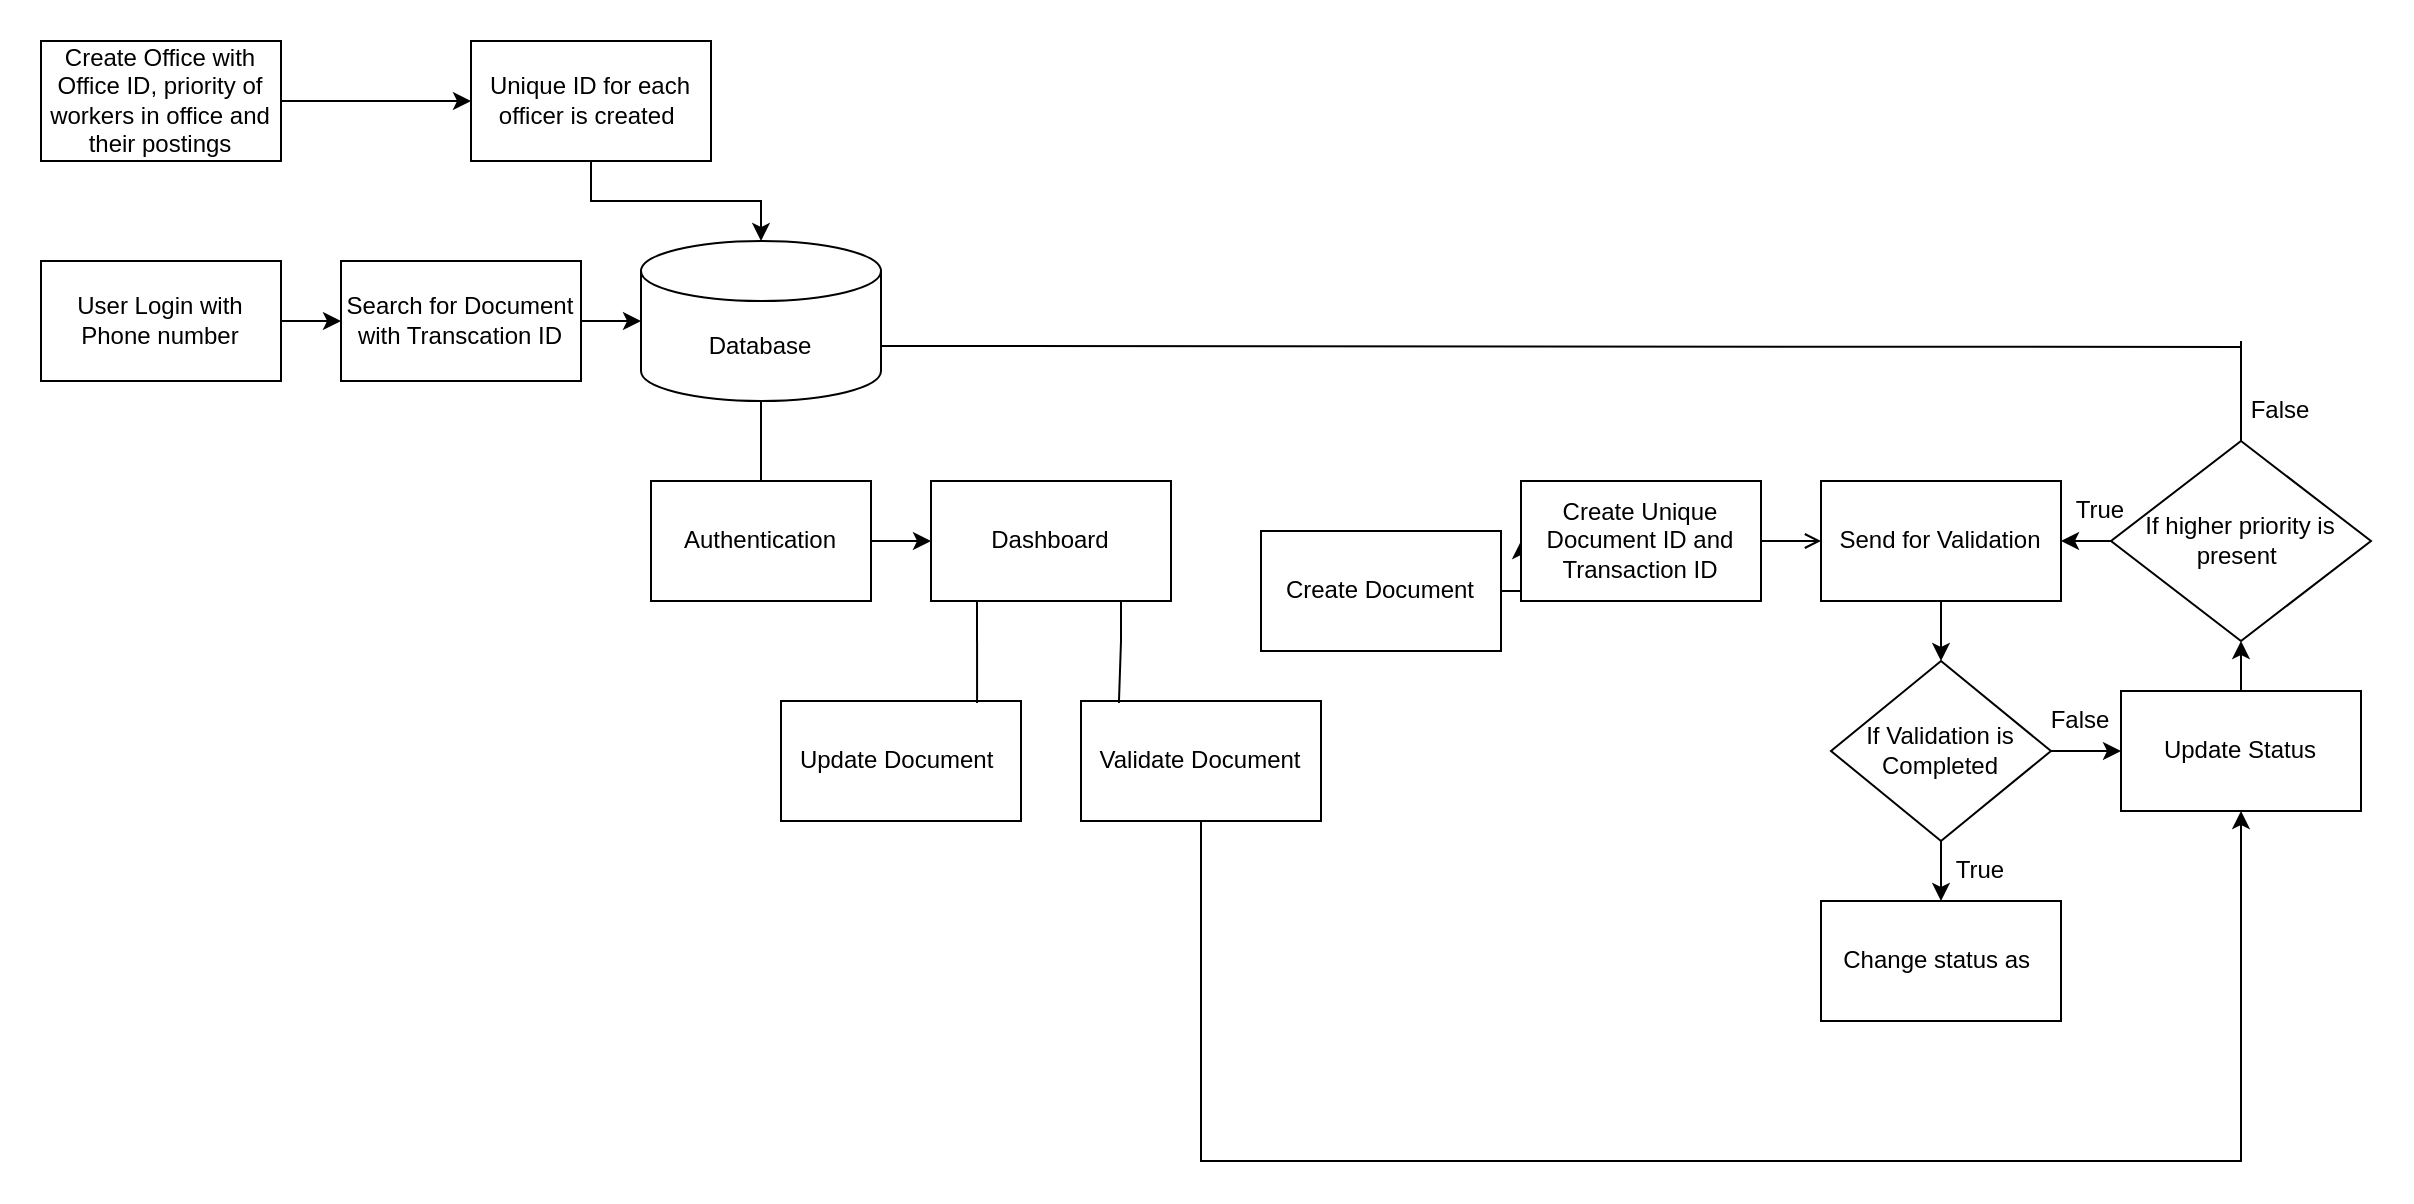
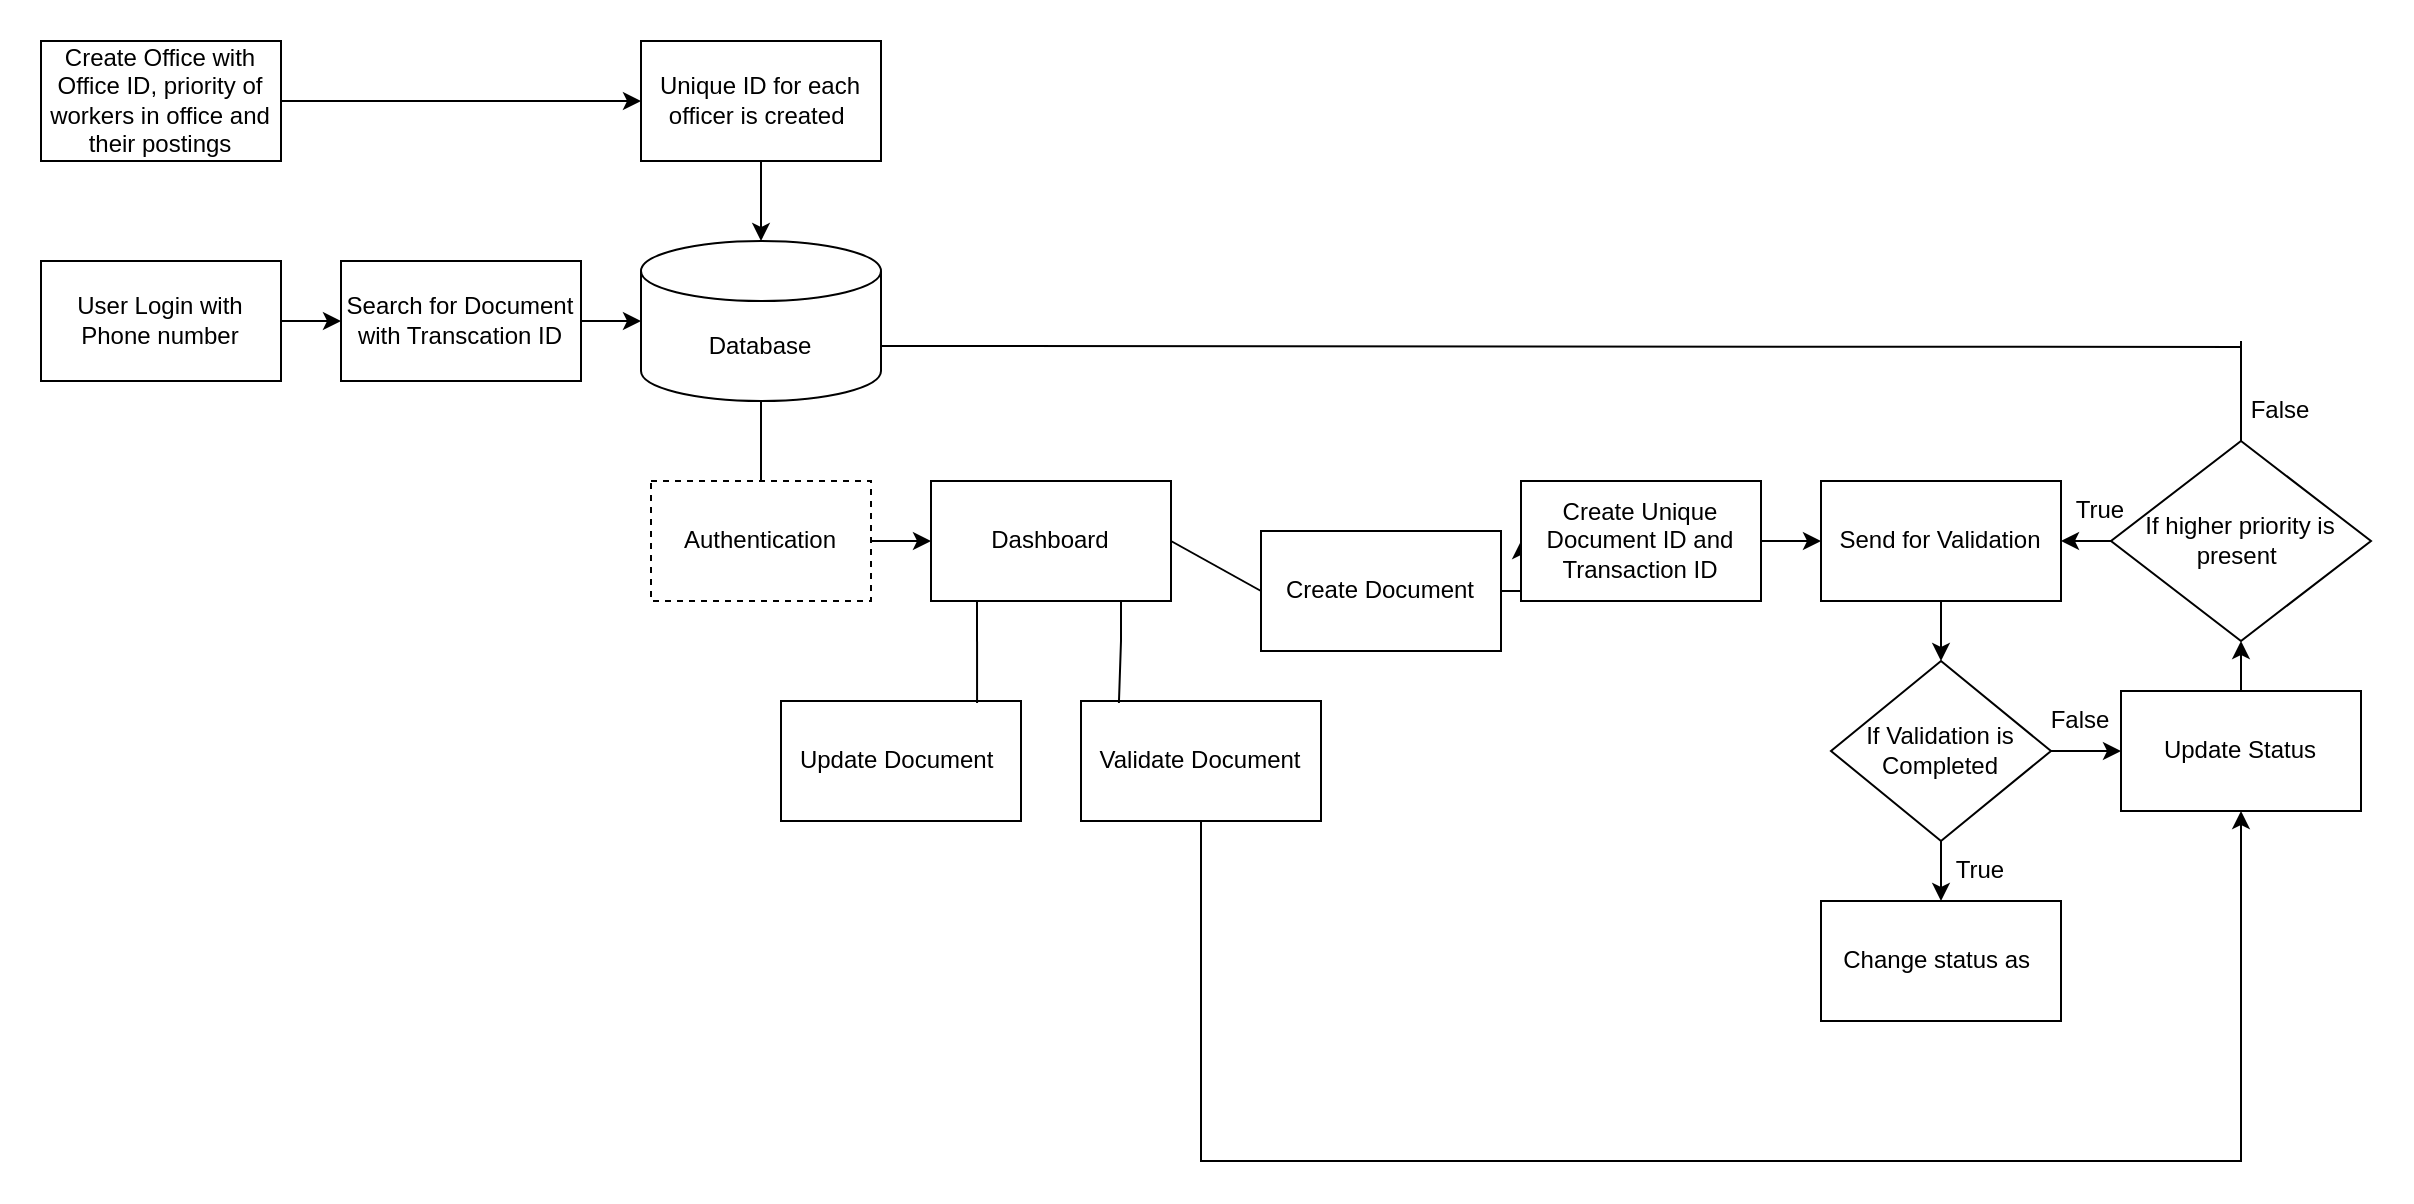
node "Unique ID for each officer is created": moved (591, 101) -> (761, 101)
node "Authentication": style solid -> dashed
edge "Create Unique Document ID and Transaction ID" -> "Send for Validation": arrowhead open -> classic
edge "Dashboard" -- "Create Document": added
